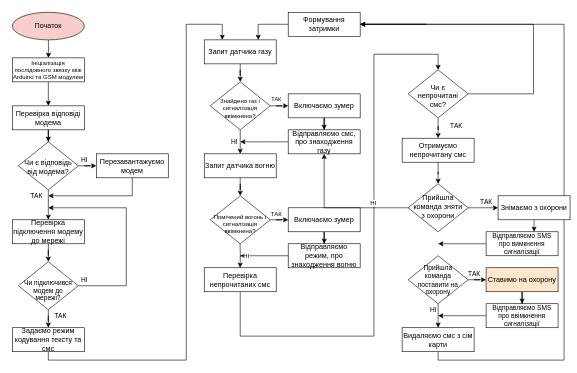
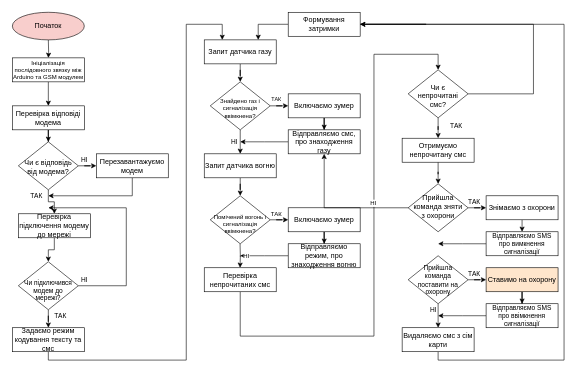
node "Знімаємо з охорони": moved (534, 208) -> (522, 208)
node "Перевірка підключення модему до мережі": moved (48, 232) -> (54, 226)
